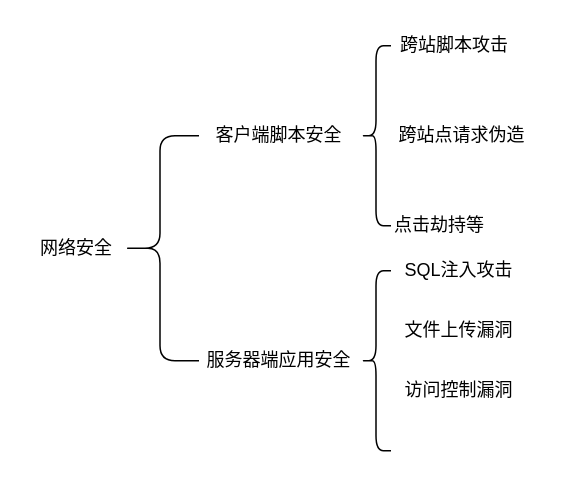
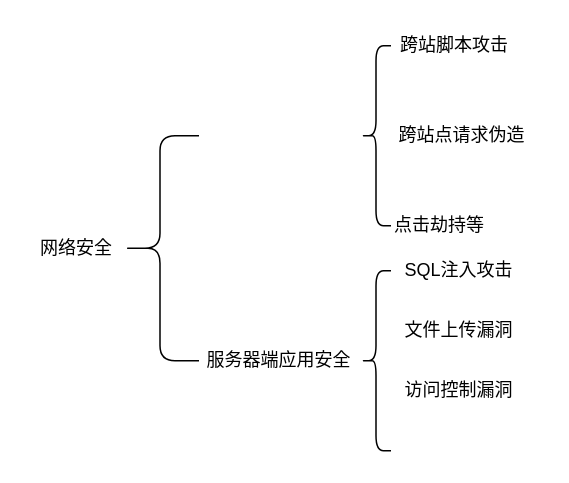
node "客户端脚本安全": removed
